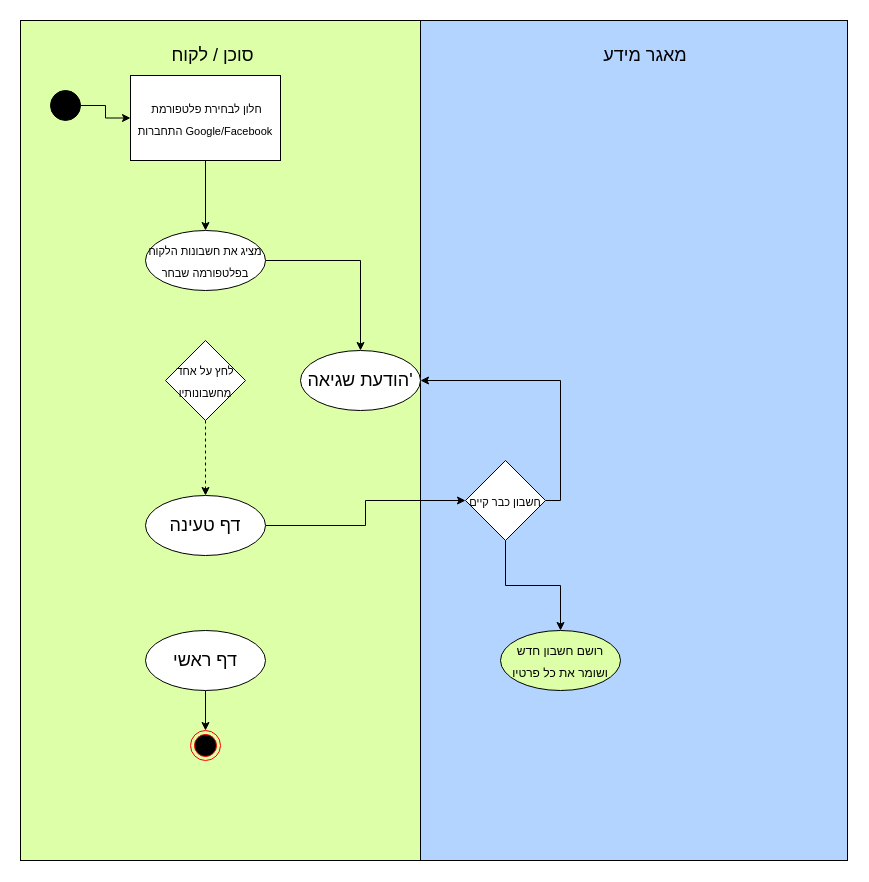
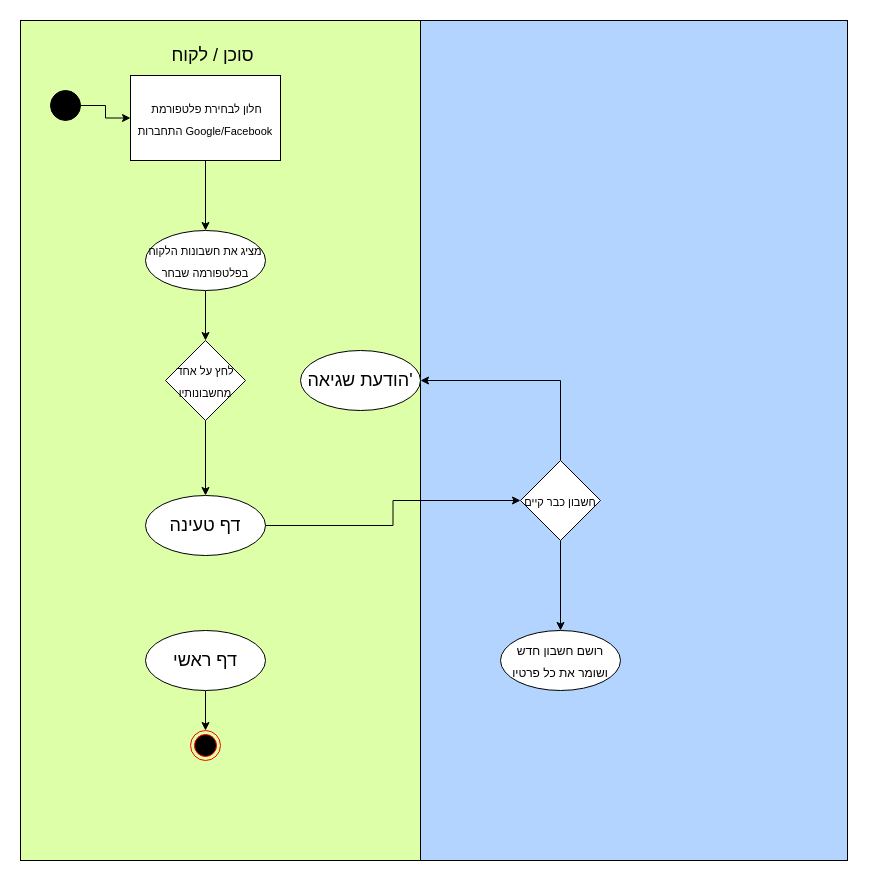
node "מאגר מידע": removed
edge "מציג את חשבונות הלקוח בפלטפורמה שבחר" -> "הודעת שגיאה'": now "מציג את חשבונות הלקוח בפלטפורמה שבחר" -> "לחץ על אחד מחשבונותיו"
edge "לחץ על אחד מחשבונותיו" -> "דף טעינה": style dashed -> solid
node "חשבון כבר קיים": moved (506, 501) -> (561, 501)
node "רושם חשבון חדש ושומר את כל פרטיו": fillcolor #dcffa8 -> #ffffff
